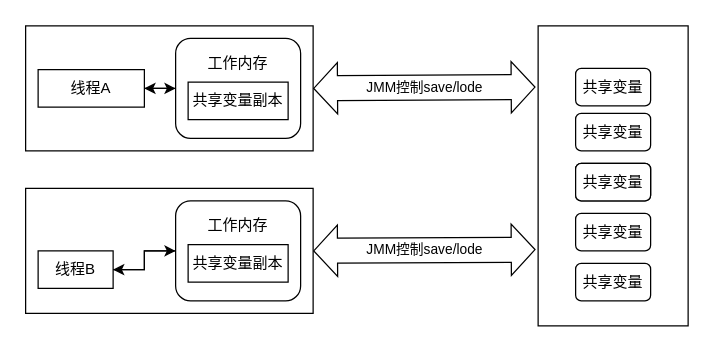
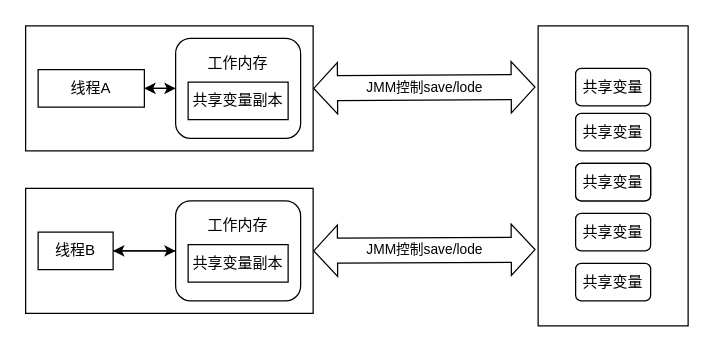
node "线程B": moved (76, 269) -> (76, 251)
